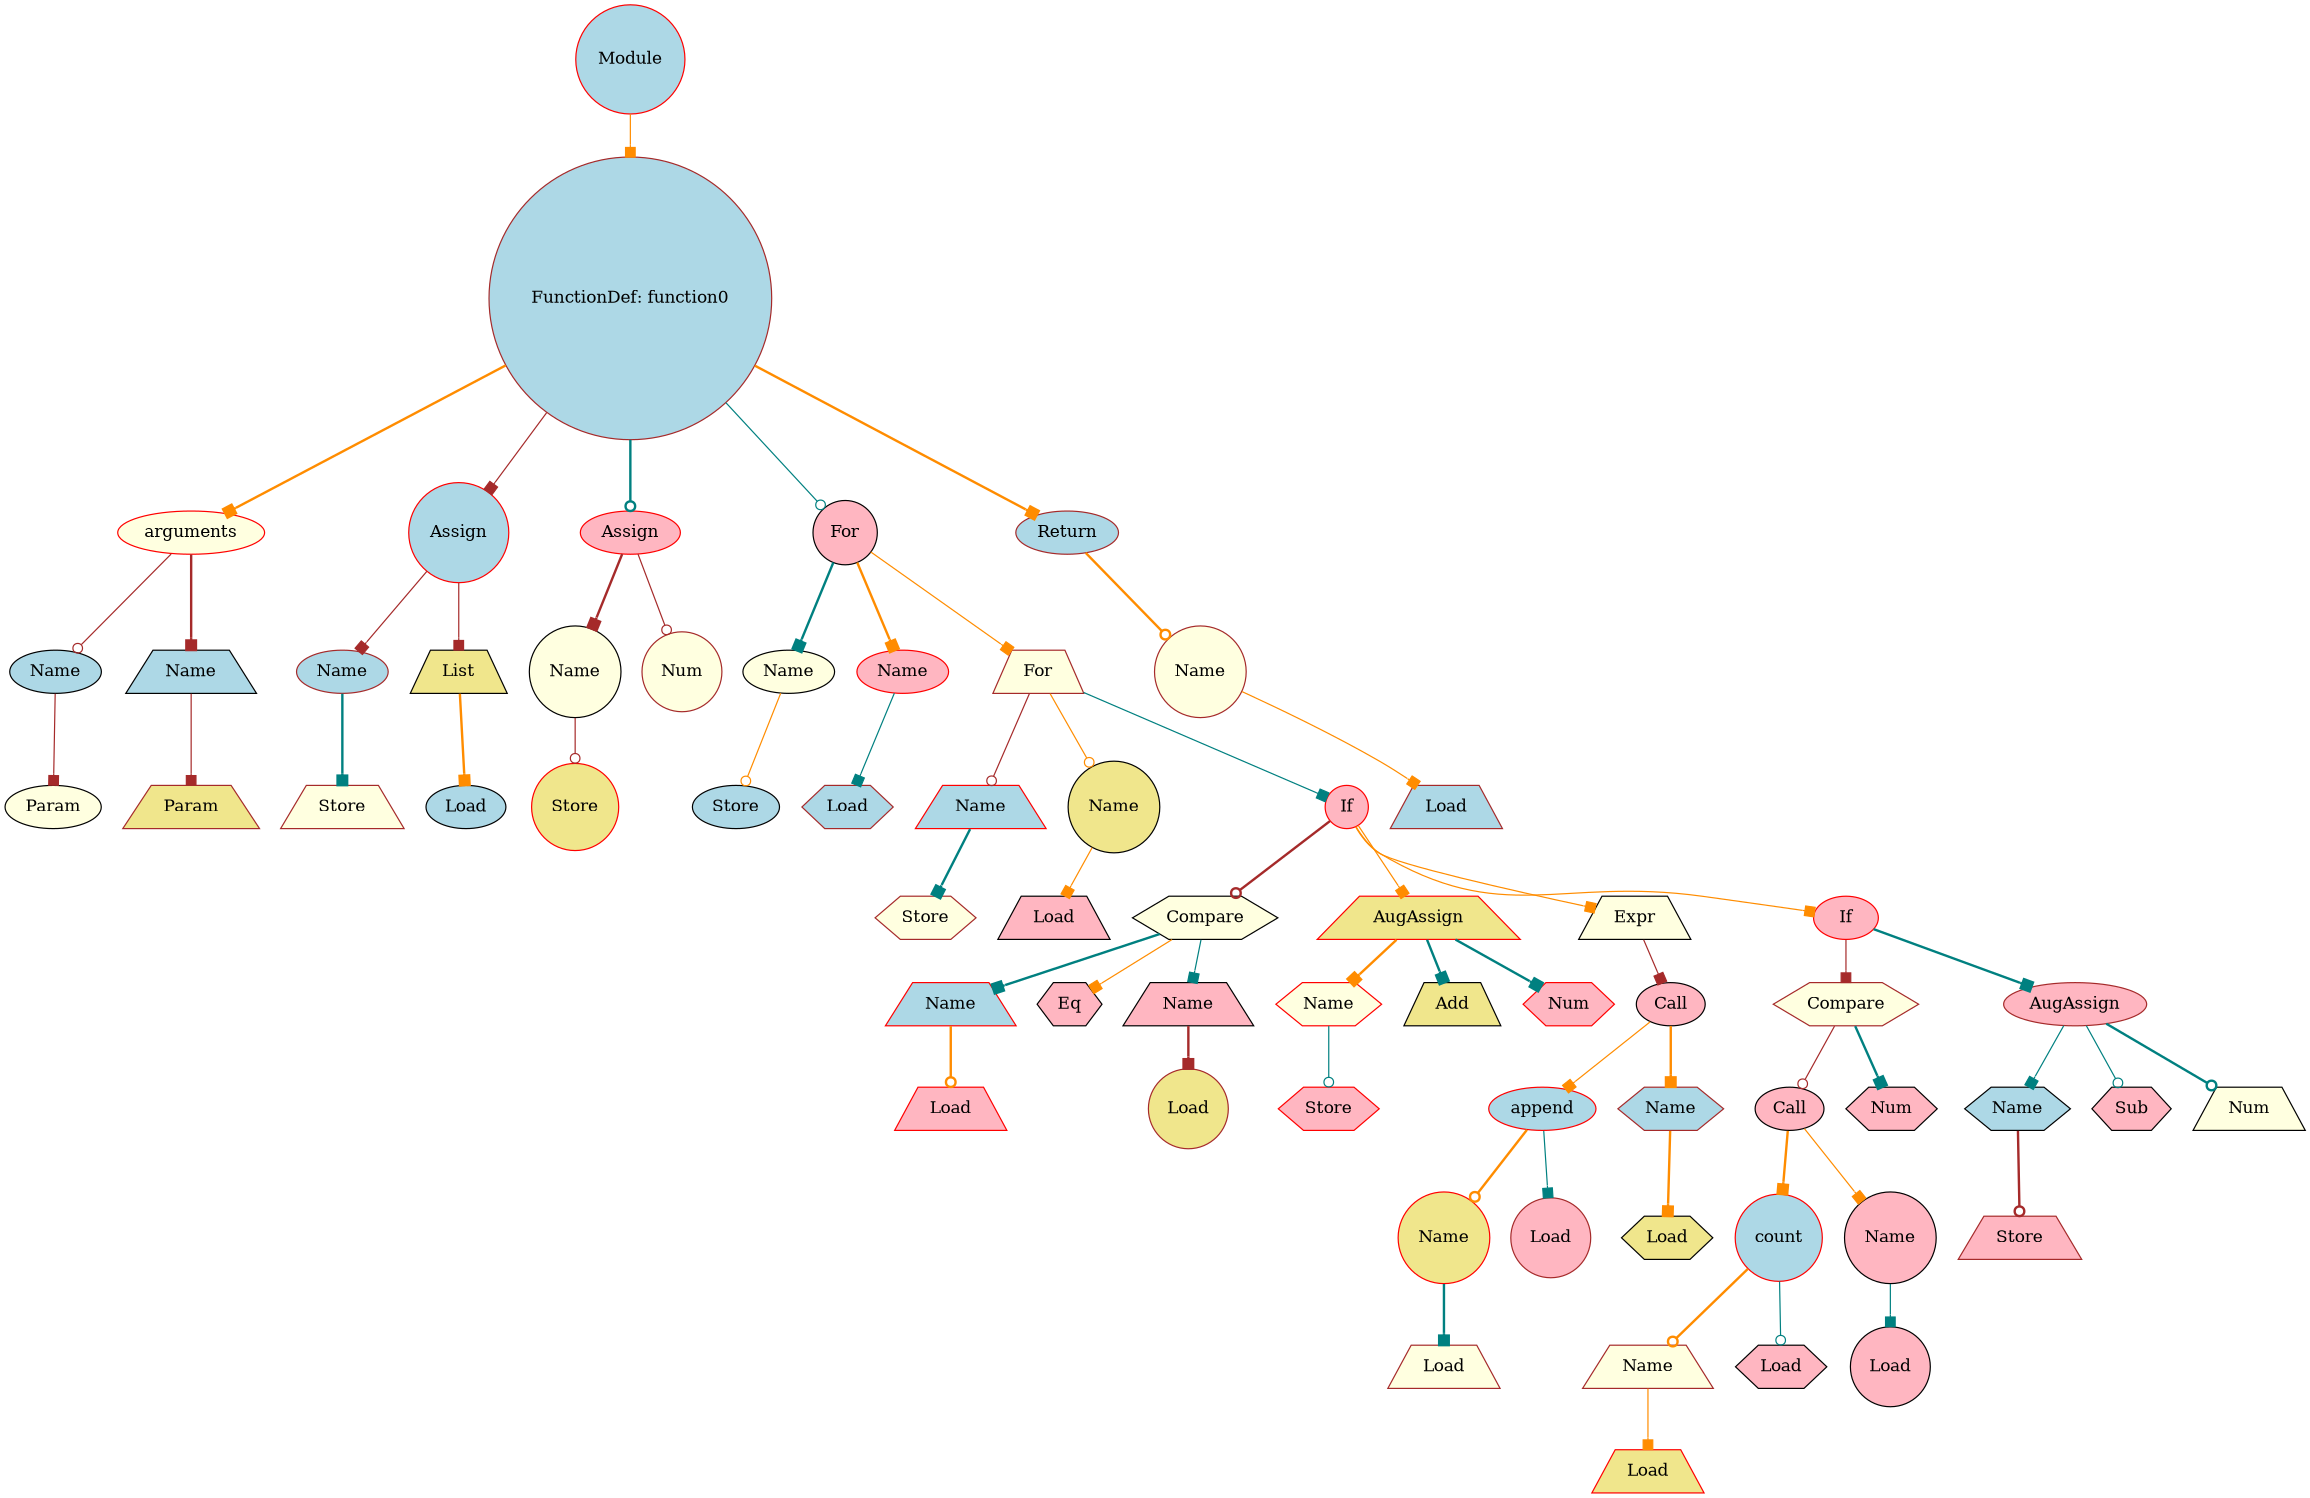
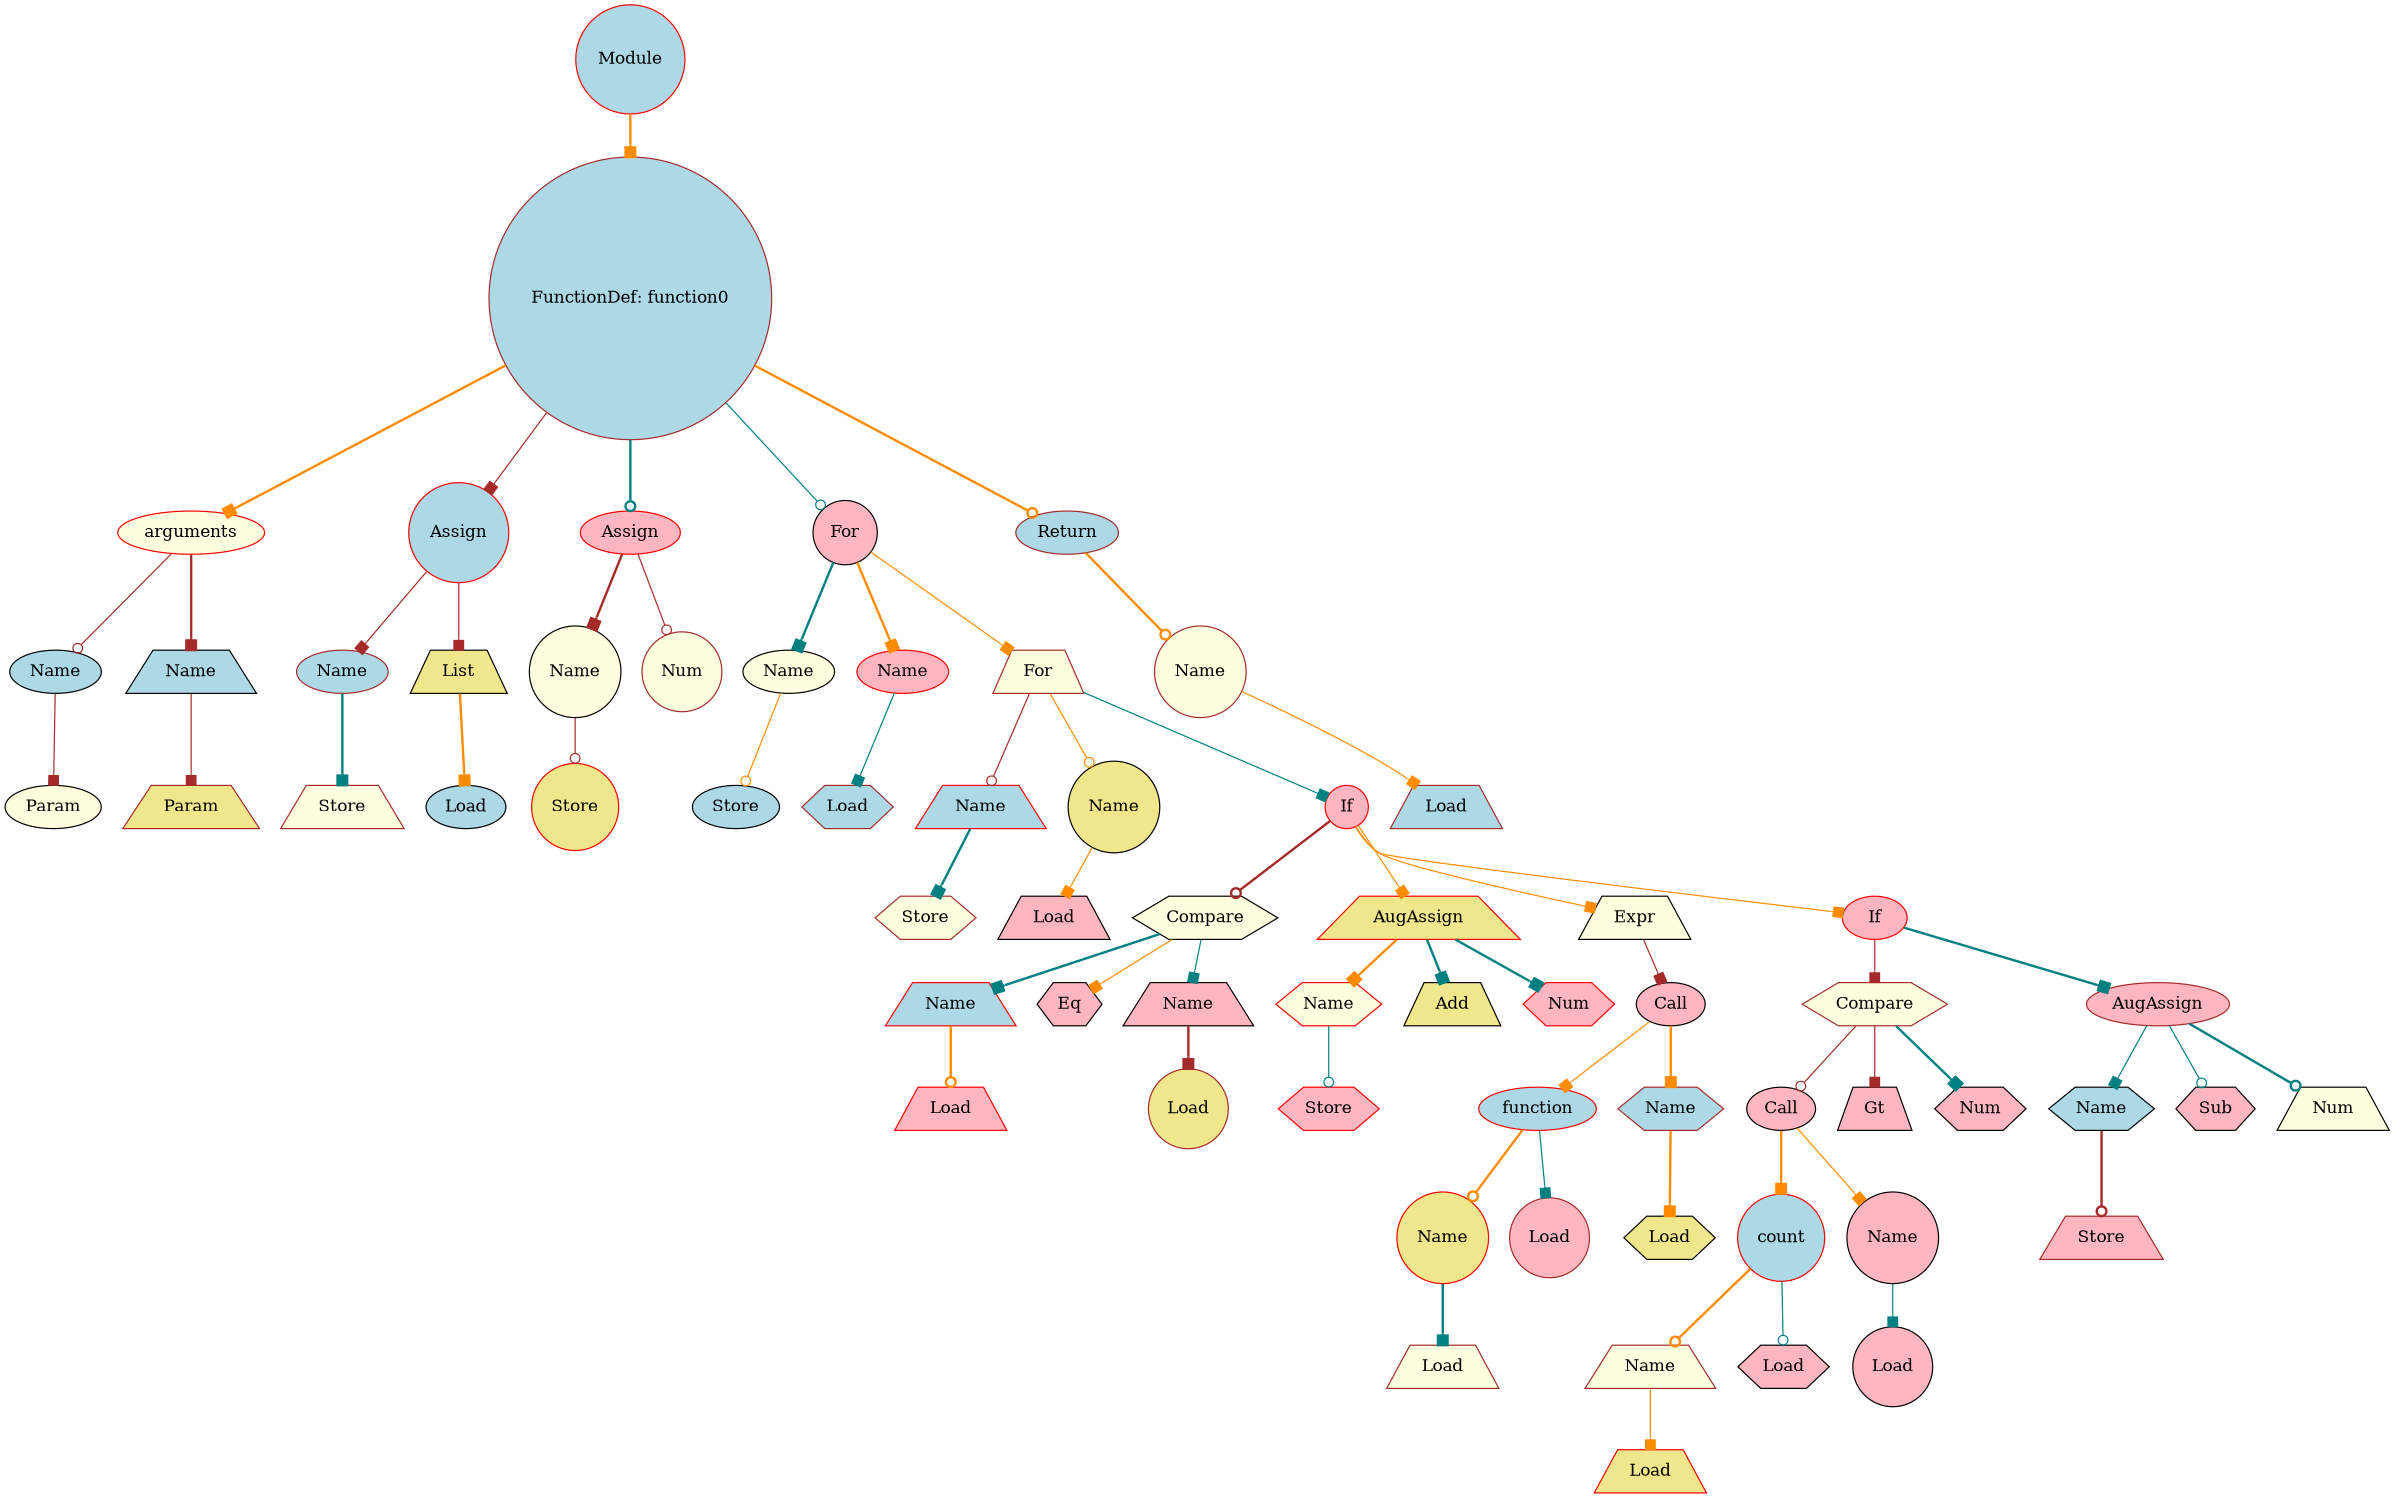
edge "Module" -> "FunctionDef: function0": style solid -> bold
edge "FunctionDef: function0" -> "Return": arrowhead box -> odot
node "append": label "append" -> "function"
node "Gt": added
